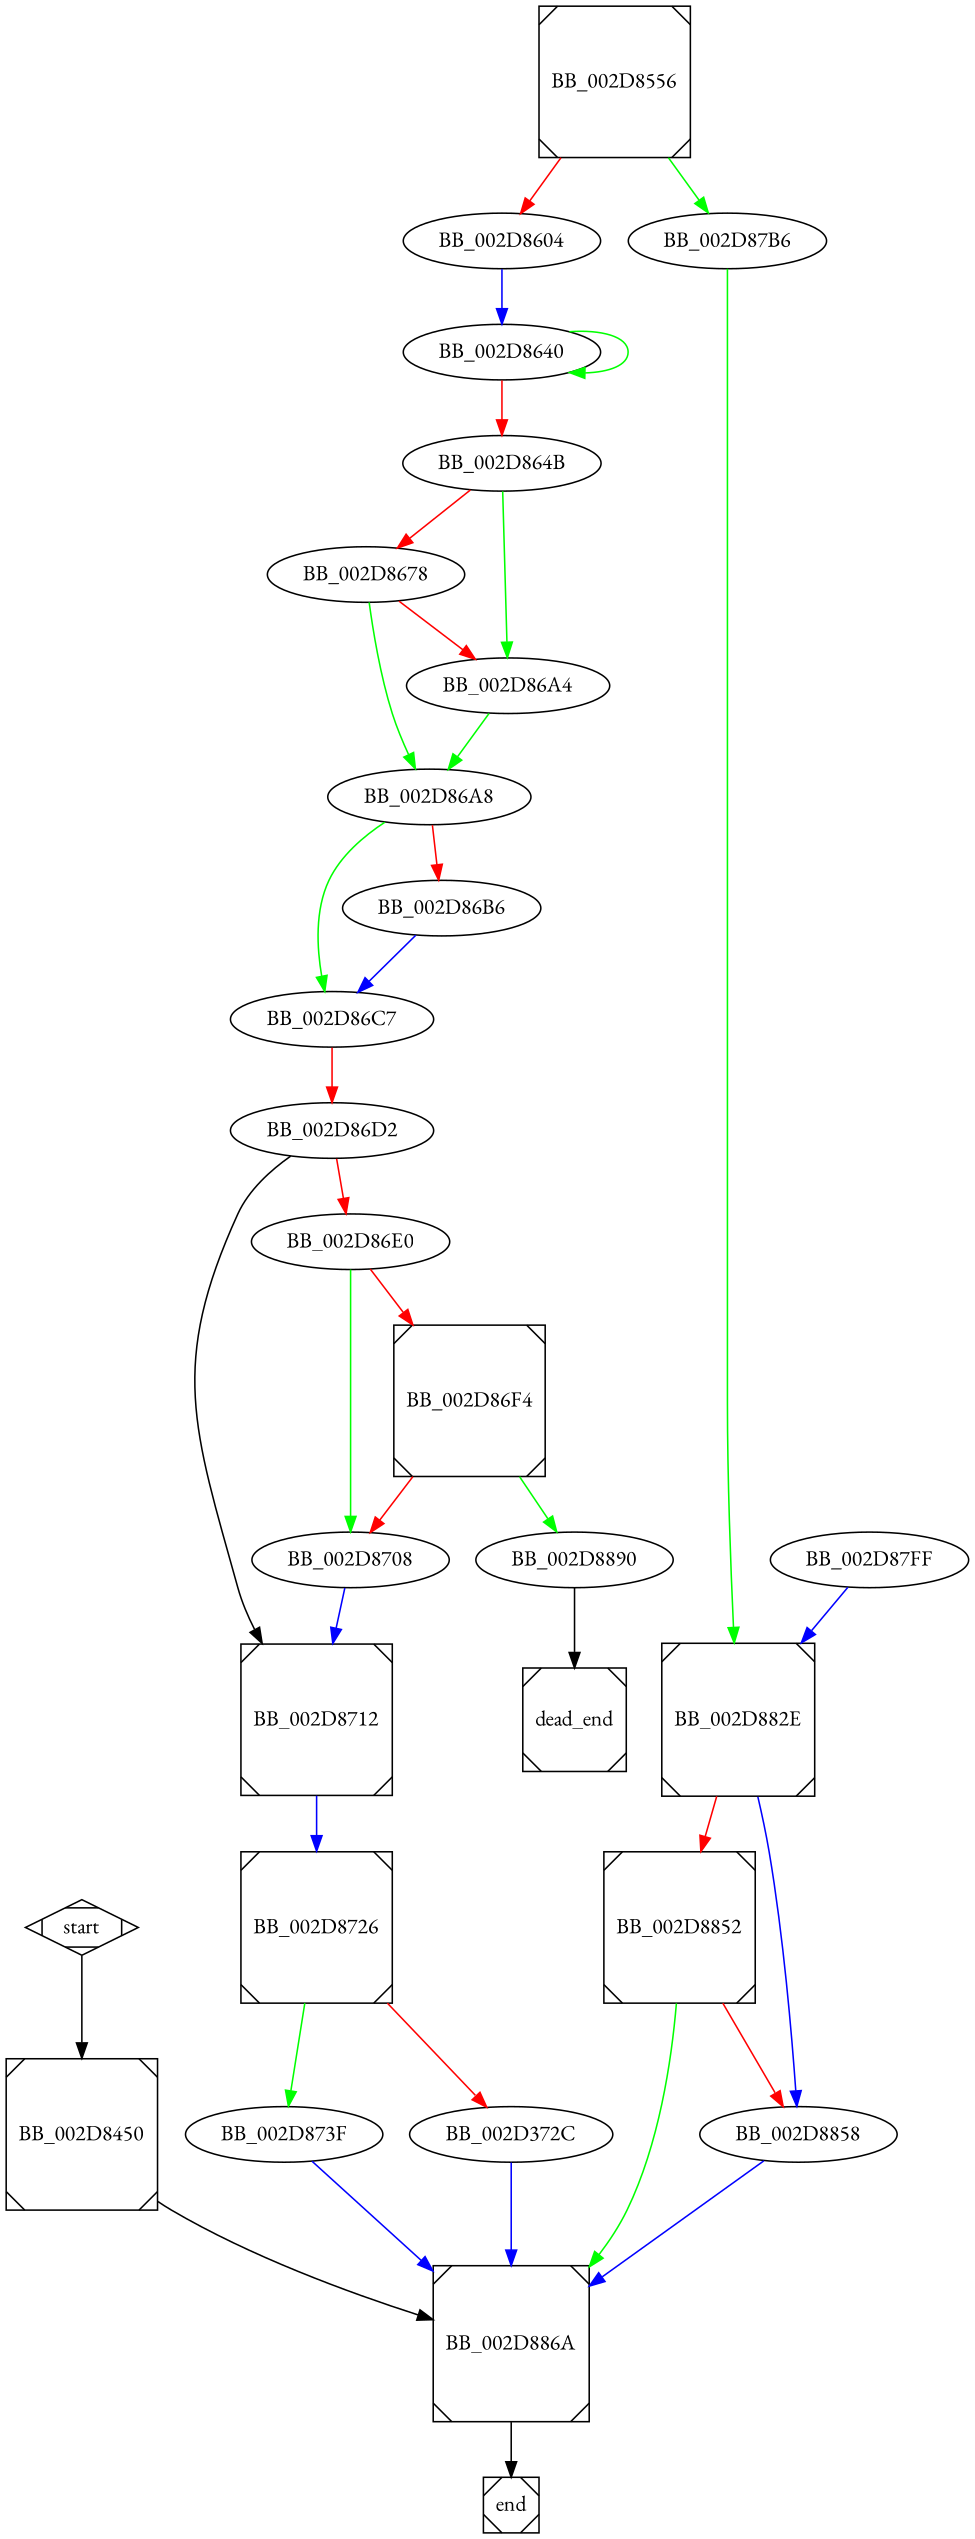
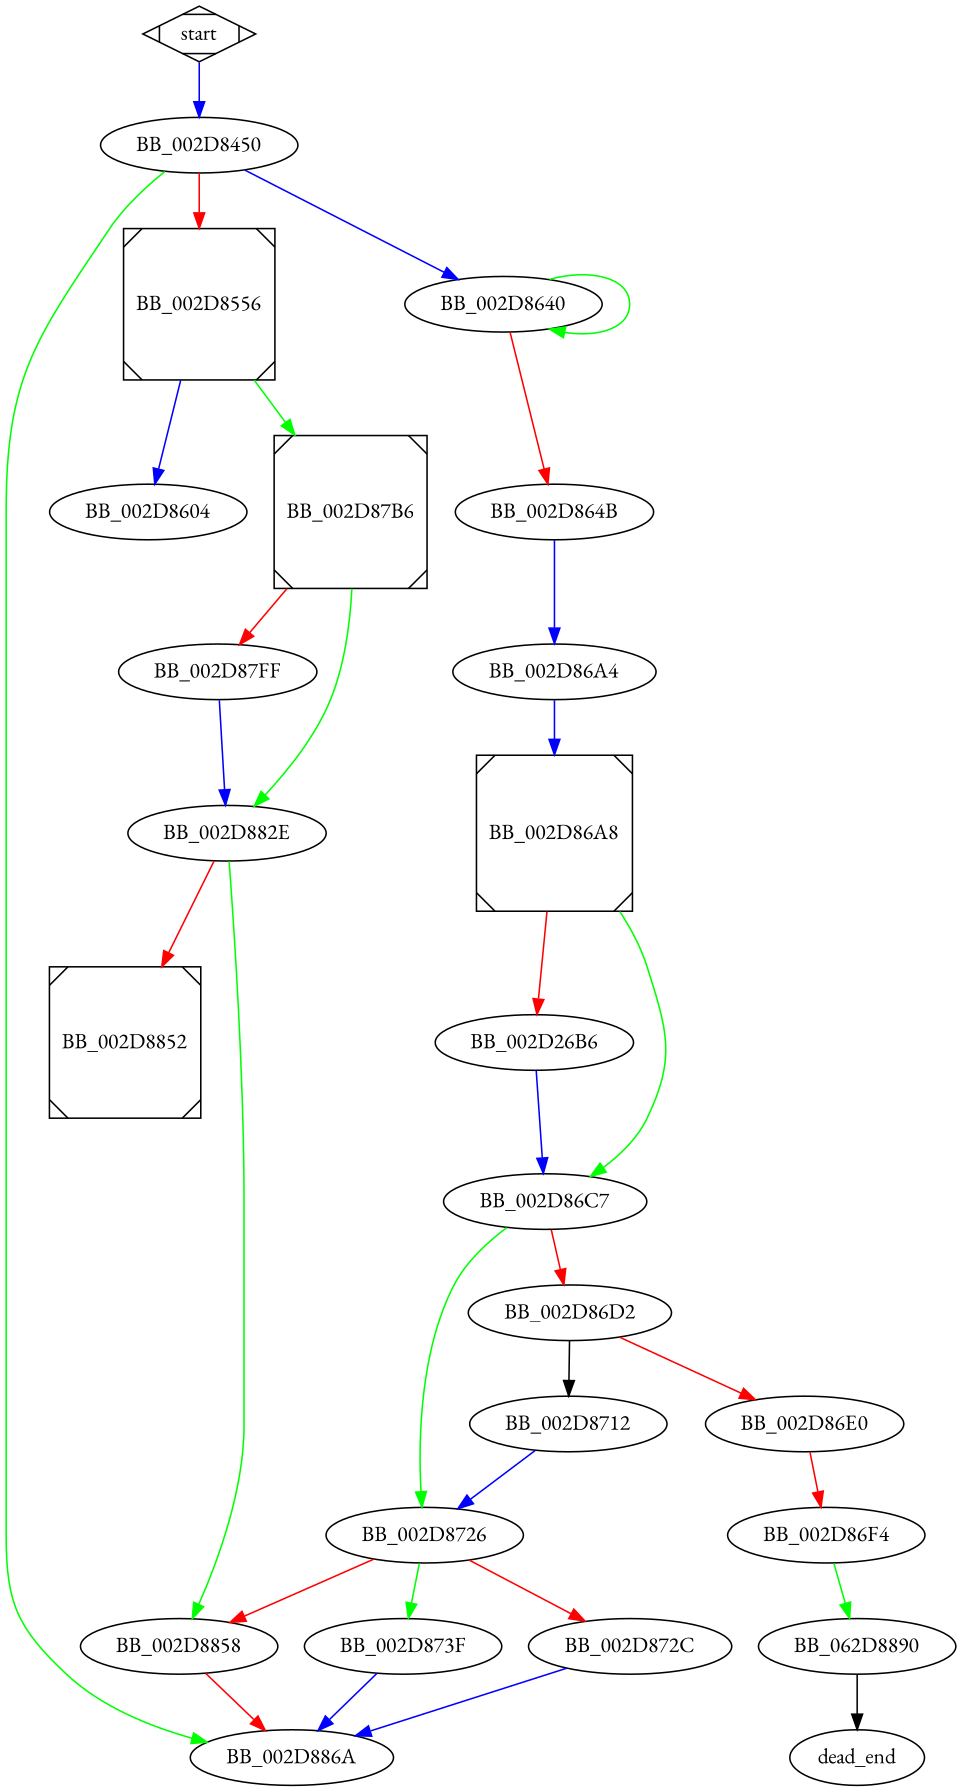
edge "BB_002D8556" -> "BB_002D8604": color red -> blue
edge "BB_002D8450" -> "BB_002D8556": added
node "BB_002D87B6": shape ellipse -> Msquare
edge "BB_002D8604" -> "BB_002D8640": now "BB_002D8450" -> "BB_002D8640"
edge "BB_002D864B" -> "BB_002D86A4": color green -> blue
node "BB_002D8678": removed
edge "BB_002D87B6" -> "BB_002D87FF": added
edge "BB_002D86A4" -> "BB_002D86A8": color green -> blue
node "BB_002D86A8": shape ellipse -> Msquare
node "BB_002D86B6": label "BB_002D86B6" -> "BB_002D26B6"
edge "BB_002D86C7" -> "BB_002D8726": added
node "BB_002D86F4": shape Msquare -> ellipse
node "BB_002D8708": removed
node "BB_002D8890": label "BB_002D8890" -> "BB_062D8890"
node "BB_002D8712": shape Msquare -> ellipse
node "dead_end": shape Msquare -> ellipse
node "BB_002D882E": shape Msquare -> ellipse
node "BB_002D8726": shape Msquare -> ellipse
edge "BB_002D882E" -> "BB_002D8858": color blue -> green
edge "start" -> "BB_002D8450": color black -> blue
edge "BB_002D8852" -> "BB_002D8858": now "BB_002D8726" -> "BB_002D8858"
node "BB_002D8450": shape Msquare -> ellipse
node "BB_002D372C": label "BB_002D372C" -> "BB_002D872C"
edge "BB_002D8852" -> "BB_002D886A": removed
edge "BB_002D8858" -> "BB_002D886A": color blue -> red
edge "BB_002D8450" -> "BB_002D886A": color black -> green
node "BB_002D886A": shape Msquare -> ellipse
node "end": removed
